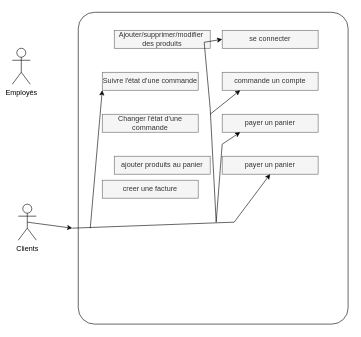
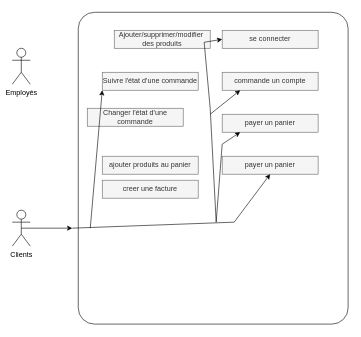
node "Changer l'état d'une commande": moved (150, 123) -> (135, 117)
node "ajouter produits au panier": moved (162, 165) -> (150, 165)
node "Clients": moved (27, 222) -> (21, 228)
